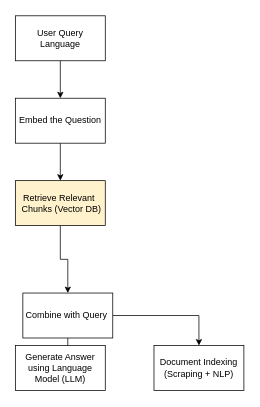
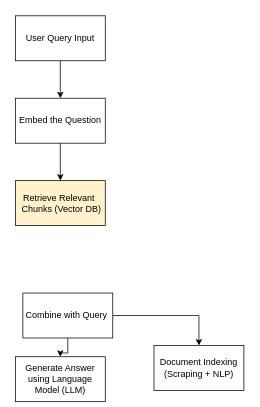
node "User Query Language": label "User Query Language" -> "User Query Input"
edge "Retrieve Relevant Chunks (Vector DB)" -> "Combine with Query": removed
node "Generate Answer using Language Model (LLM)": moved (60, 368) -> (60, 379)
